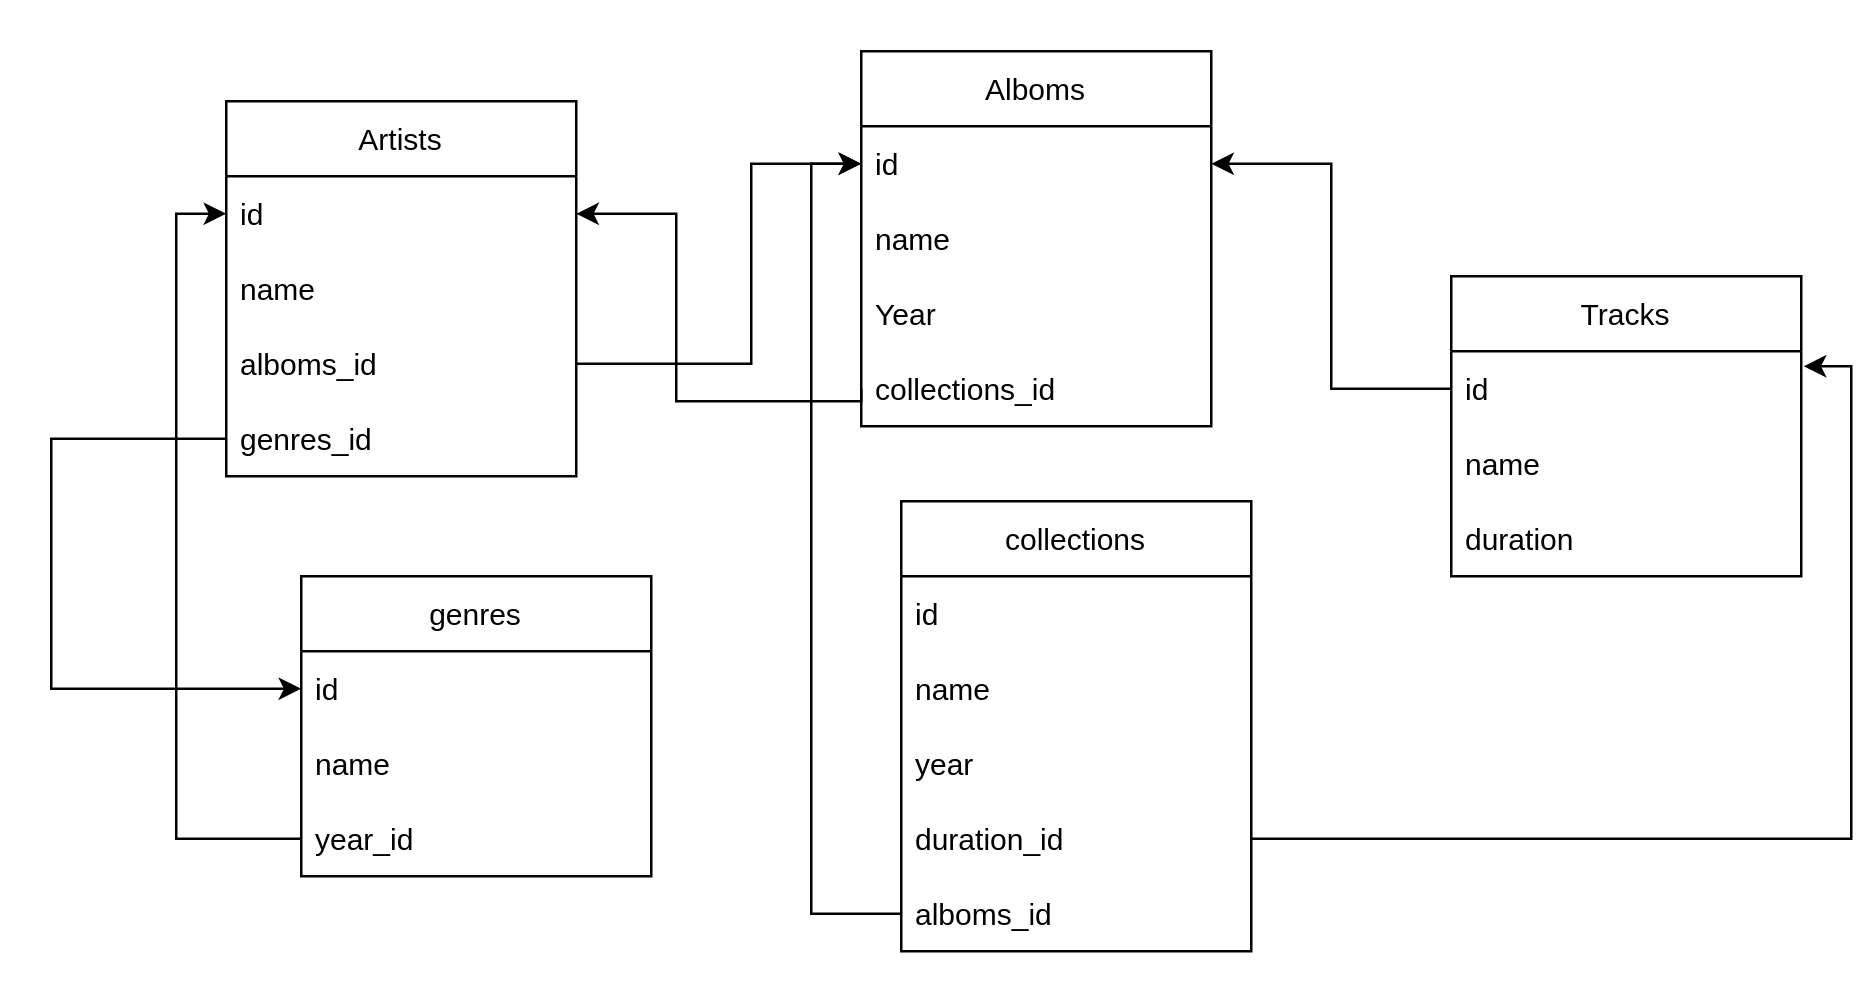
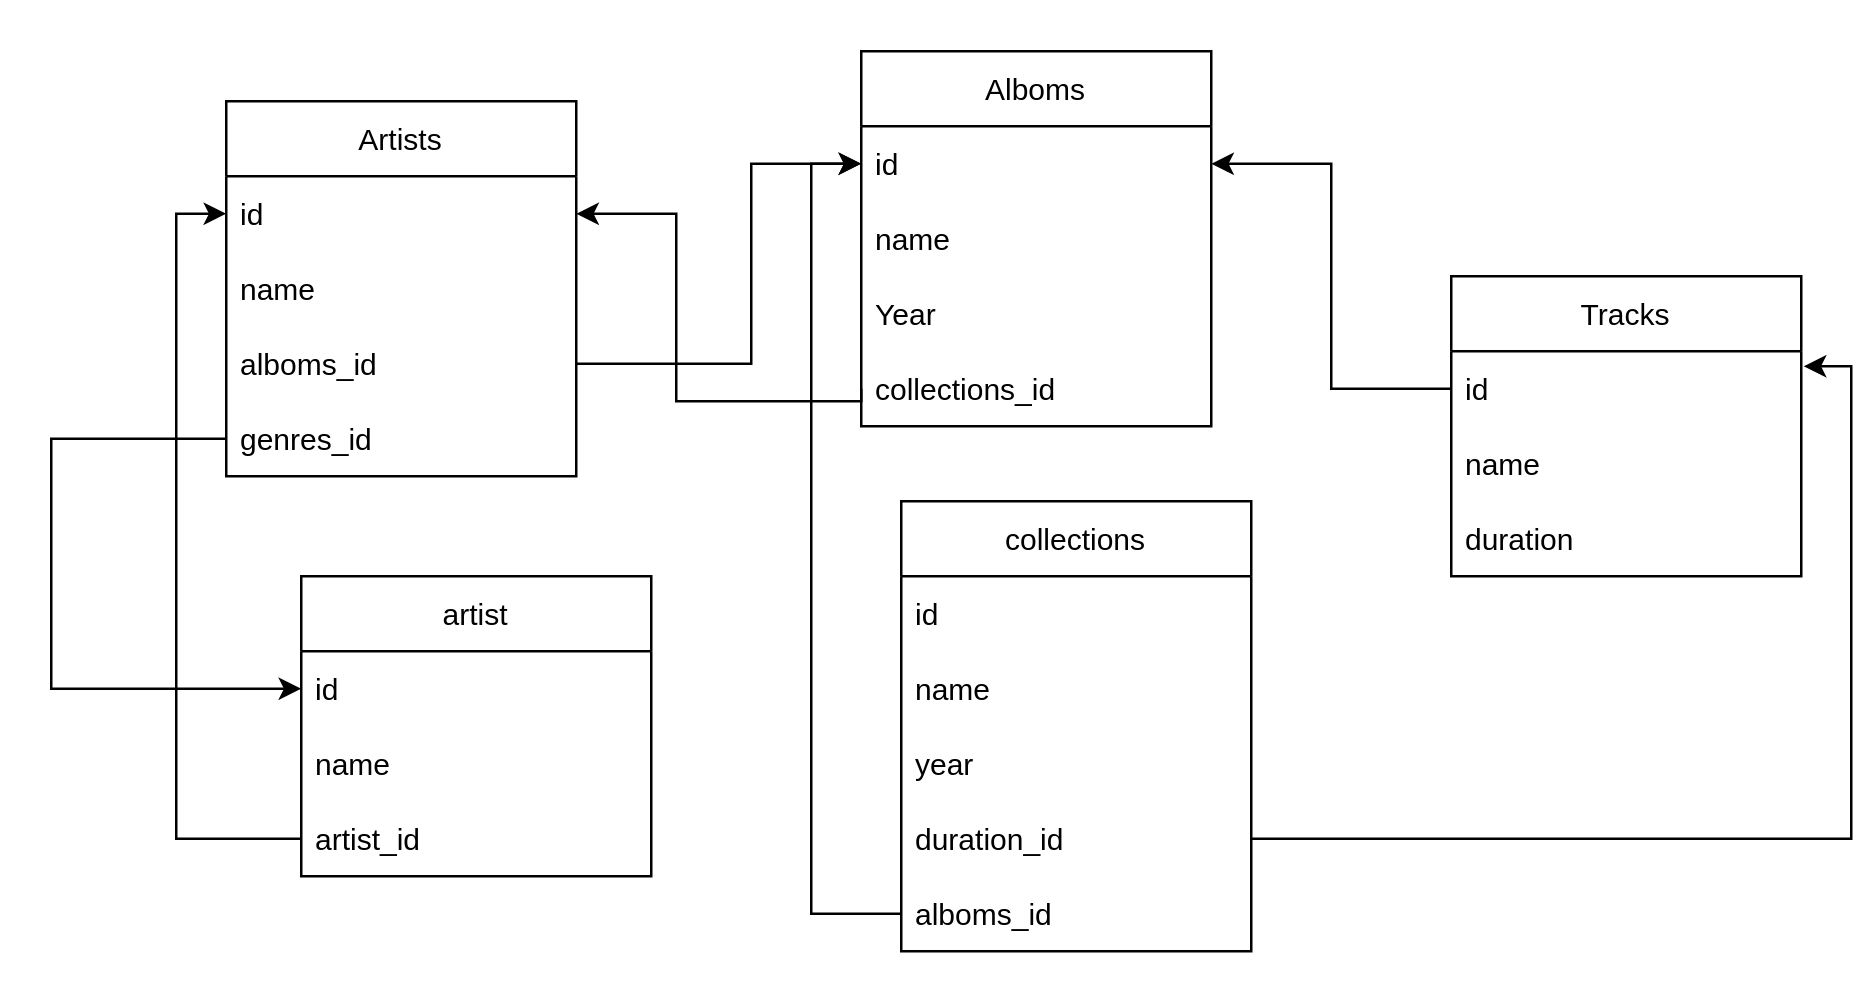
node "genres": label "genres" -> "artist"
node "year_id": label "year_id" -> "artist_id"
